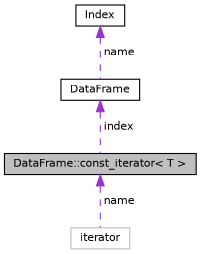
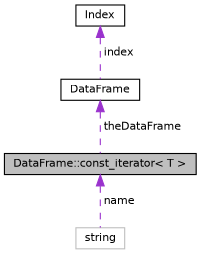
edge "DataFrame" -> "Index": label " name" -> " index"
edge "DataFrame::const_iterator< T >" -> "DataFrame": label " index" -> " theDataFrame"
node "iterator": label "iterator" -> "string"
